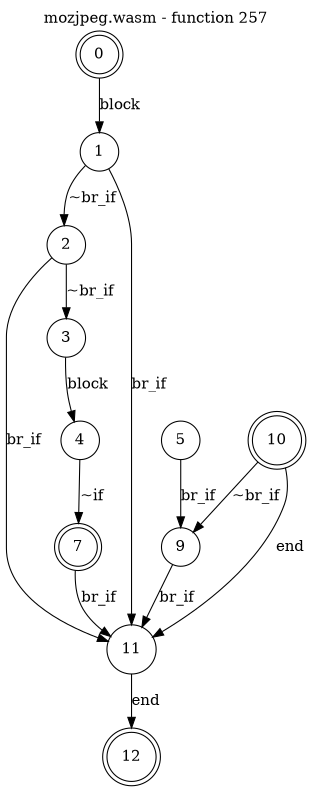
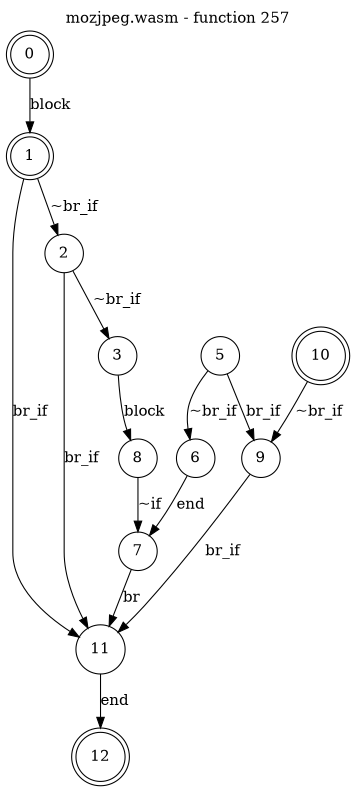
node "1": shape circle -> doublecircle
node "4": label "4" -> "8"
node "6": added
node "7": shape doublecircle -> circle
edge "10" -> "11": removed, label "end"
edge "7" -> "11": label "br_if" -> "br"
